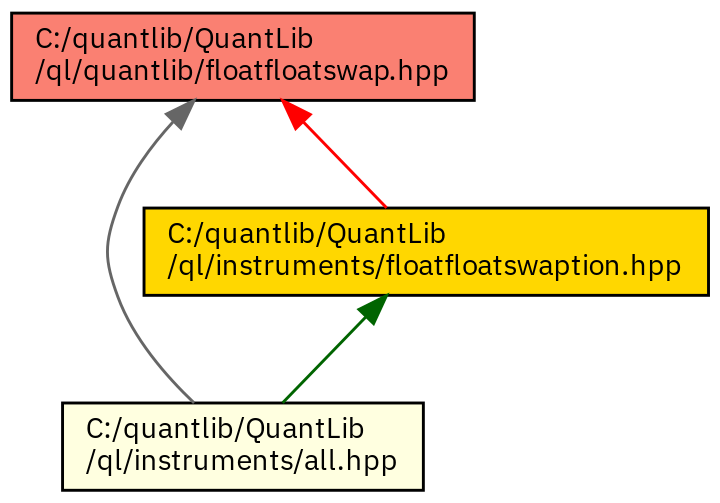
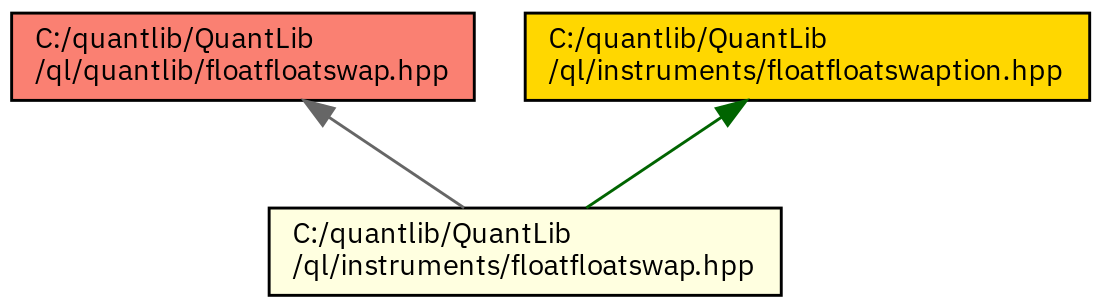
edge "C:/quantlib/QuantLib /ql/instruments/floatfloatswaption.hpp" -> "C:/quantlib/QuantLib /ql/quantlib/floatfloatswap.hpp": removed
node "C:/quantlib/QuantLib /ql/instruments/all.hpp": label "C:/quantlib/QuantLib /ql/instruments/all.hpp" -> "C:/quantlib/QuantLib /ql/instruments/floatfloatswap.hpp"
